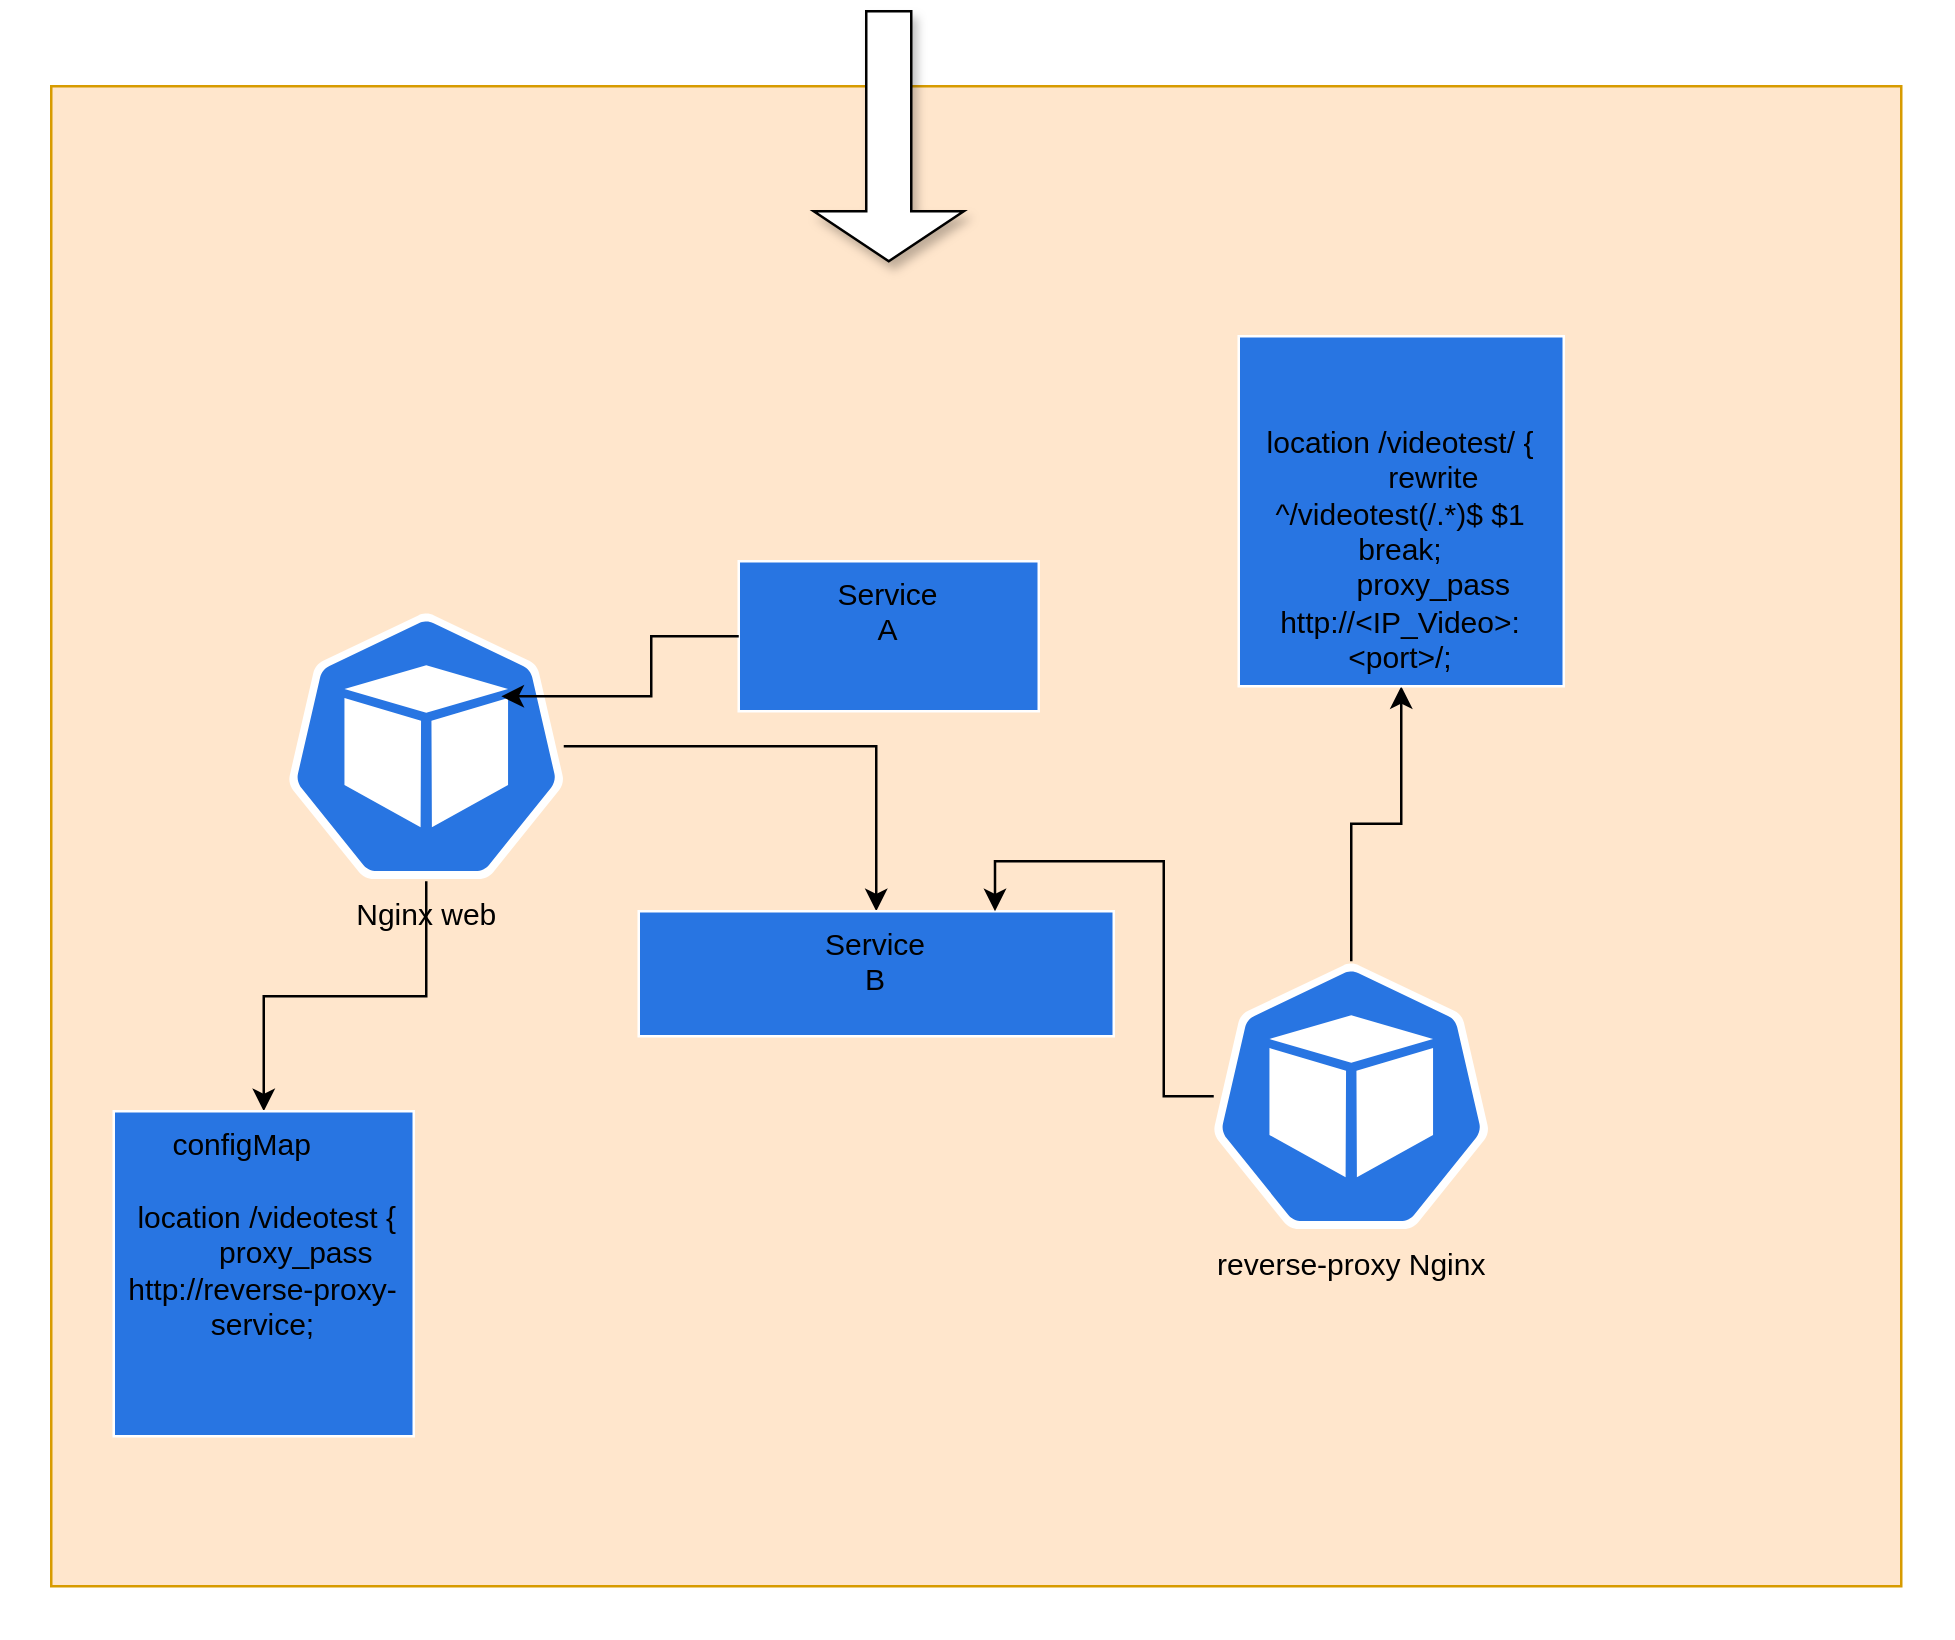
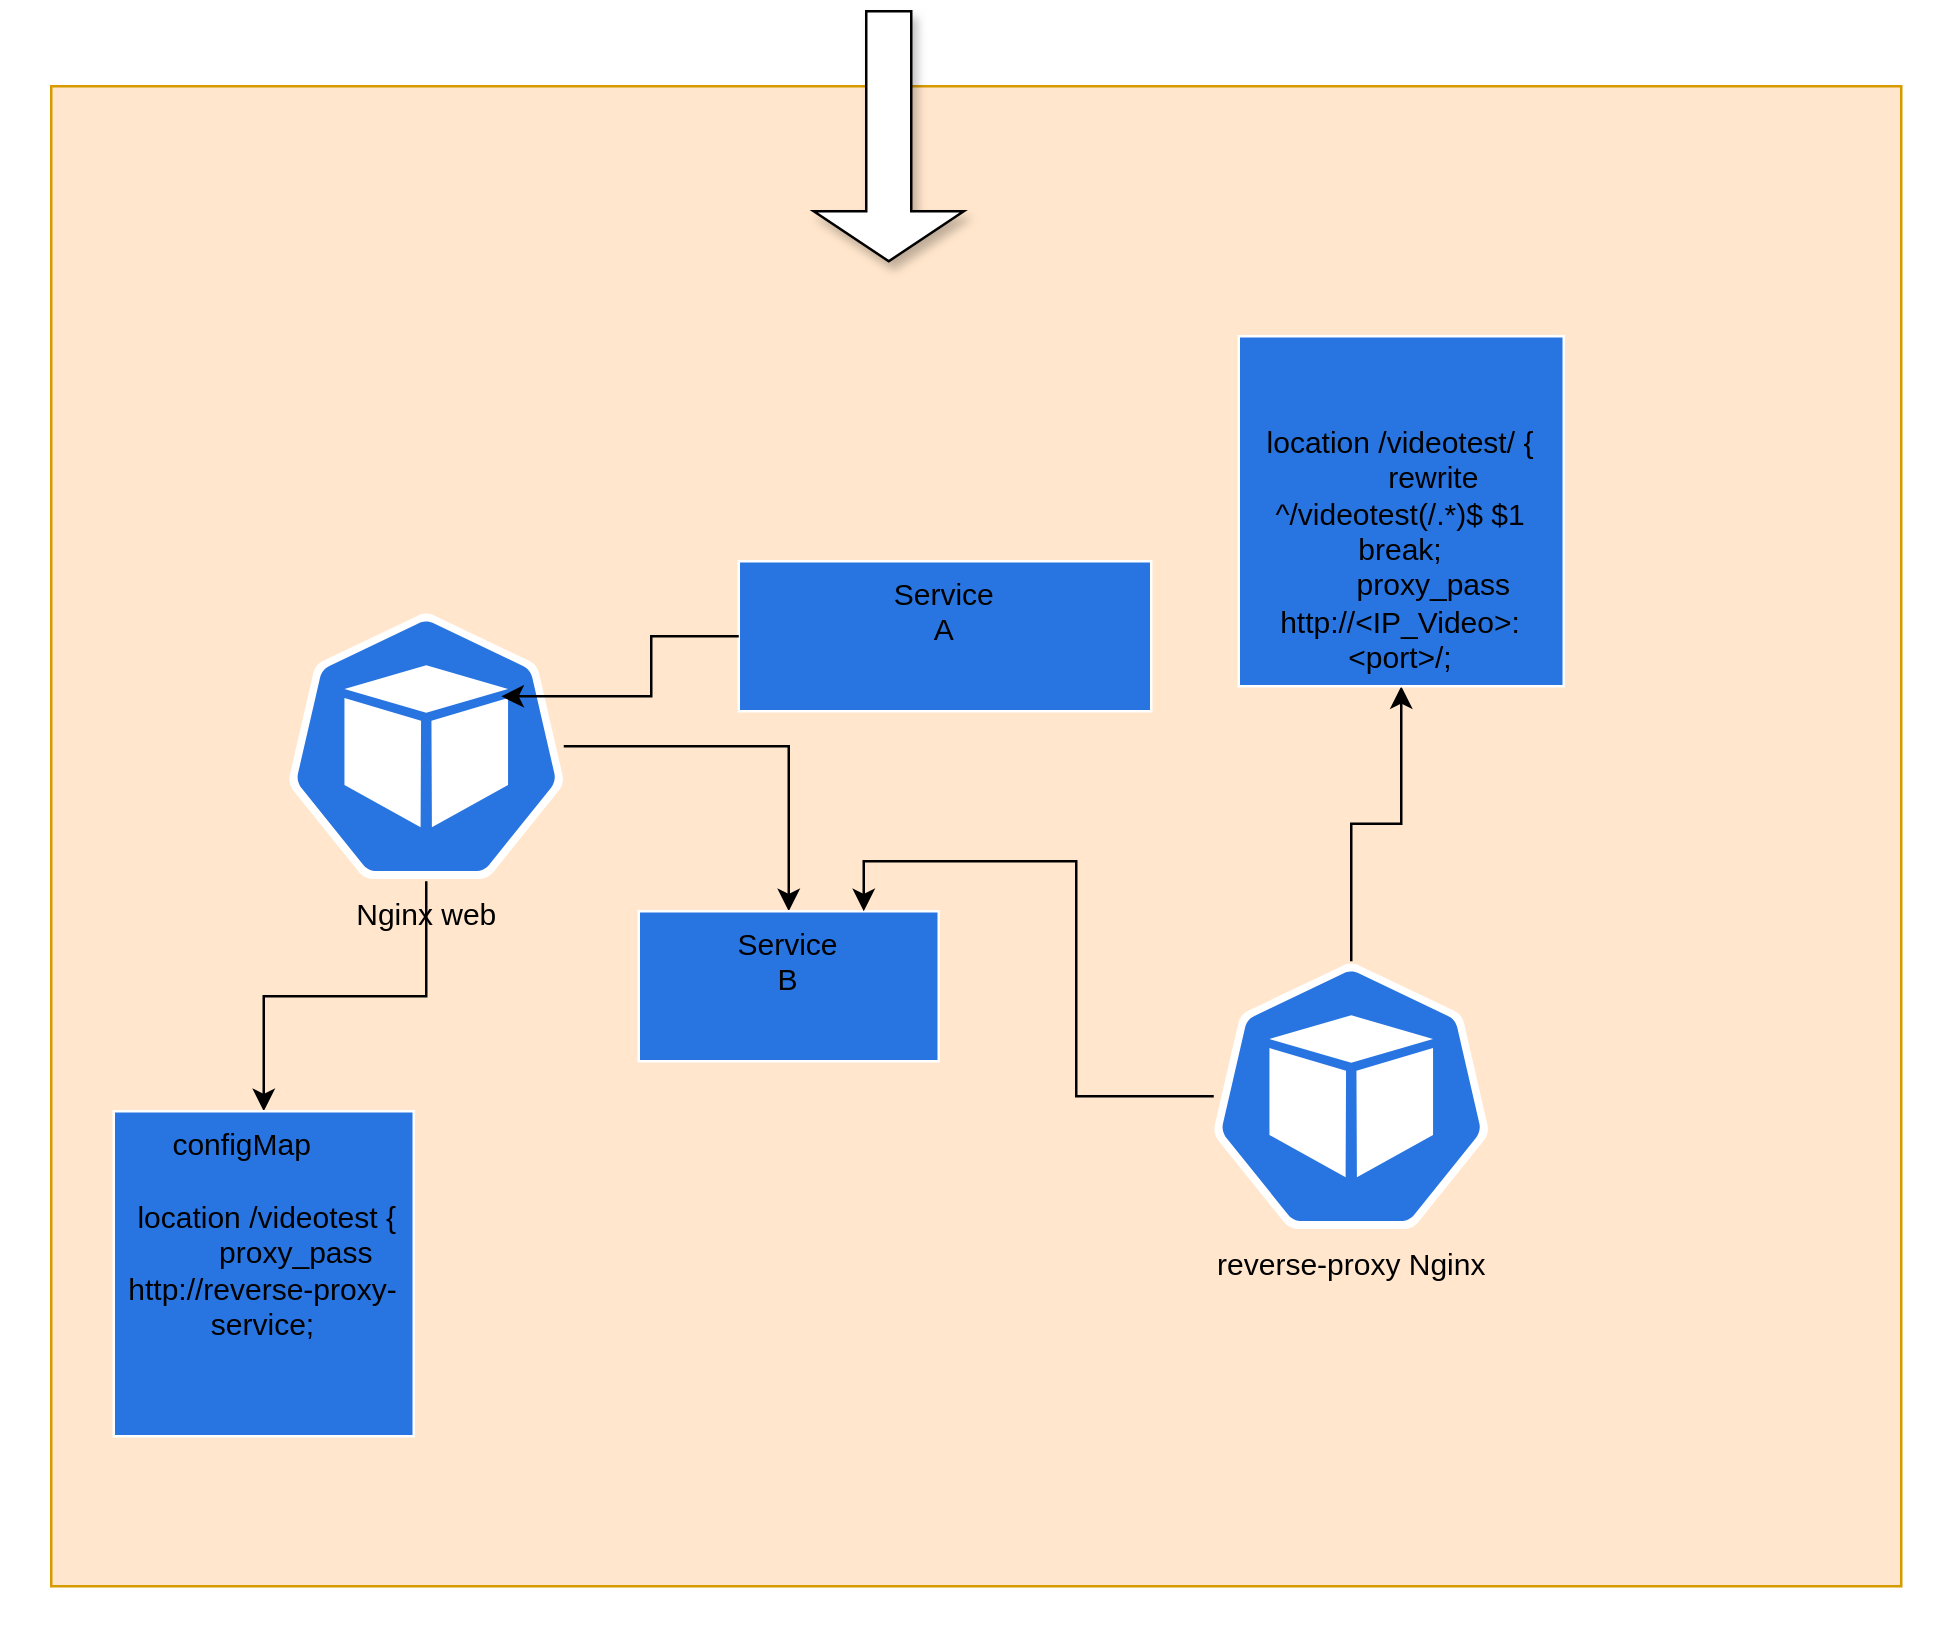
node "Service A": size 300x150 -> 413x150
node "Service B": size 475x125 -> 300x150
